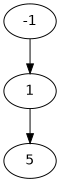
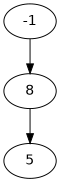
node "1": label "1" -> "8"
